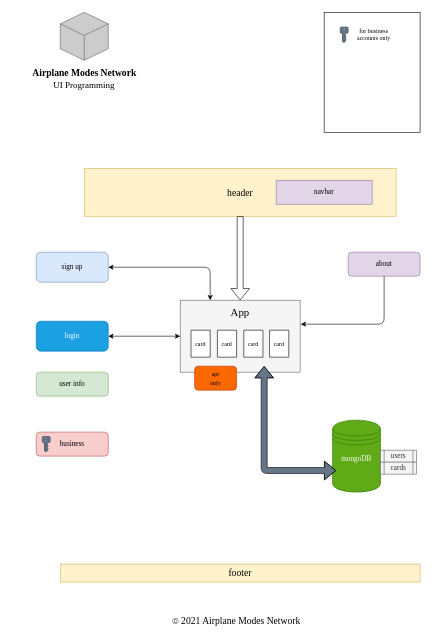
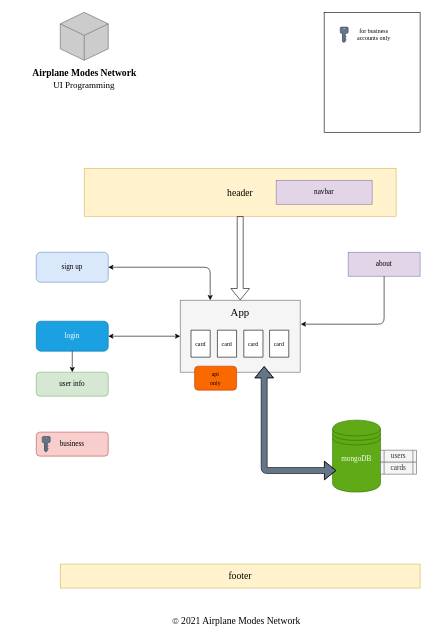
node "about": shape rounded rectangle -> rectangle
edge "login" -> "user info": added
node "footer": size 360x18 -> 360x24
